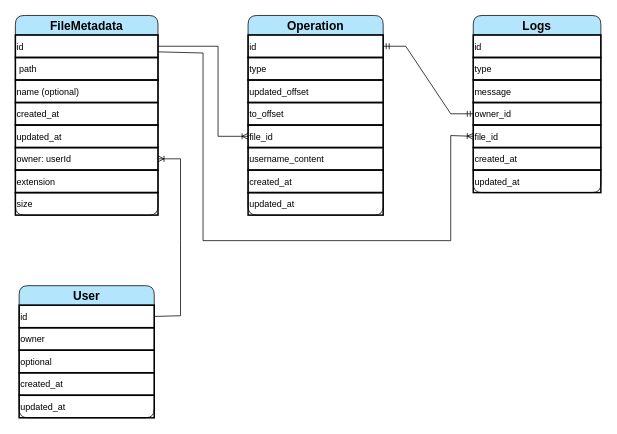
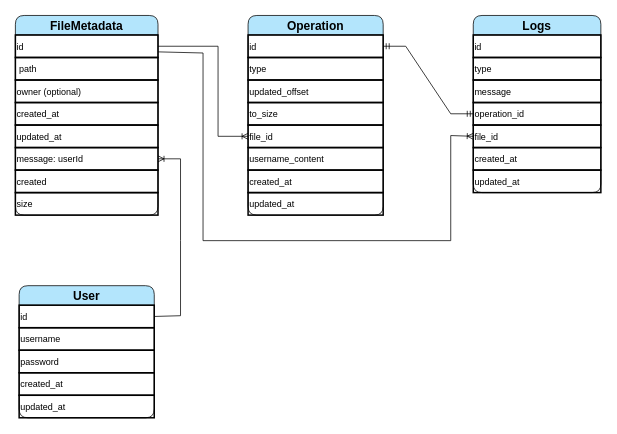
node "name (optional)": label "name (optional)" -> "owner (optional)"
node "to_offset": label "to_offset" -> "to_size"
node "owner_id": label "owner_id" -> "operation_id"
node "owner: userId": label "owner: userId" -> "message: userId"
node "extension": label "extension" -> "created"
node "owner": label "owner" -> "username"
node "optional": label "optional" -> "password"
